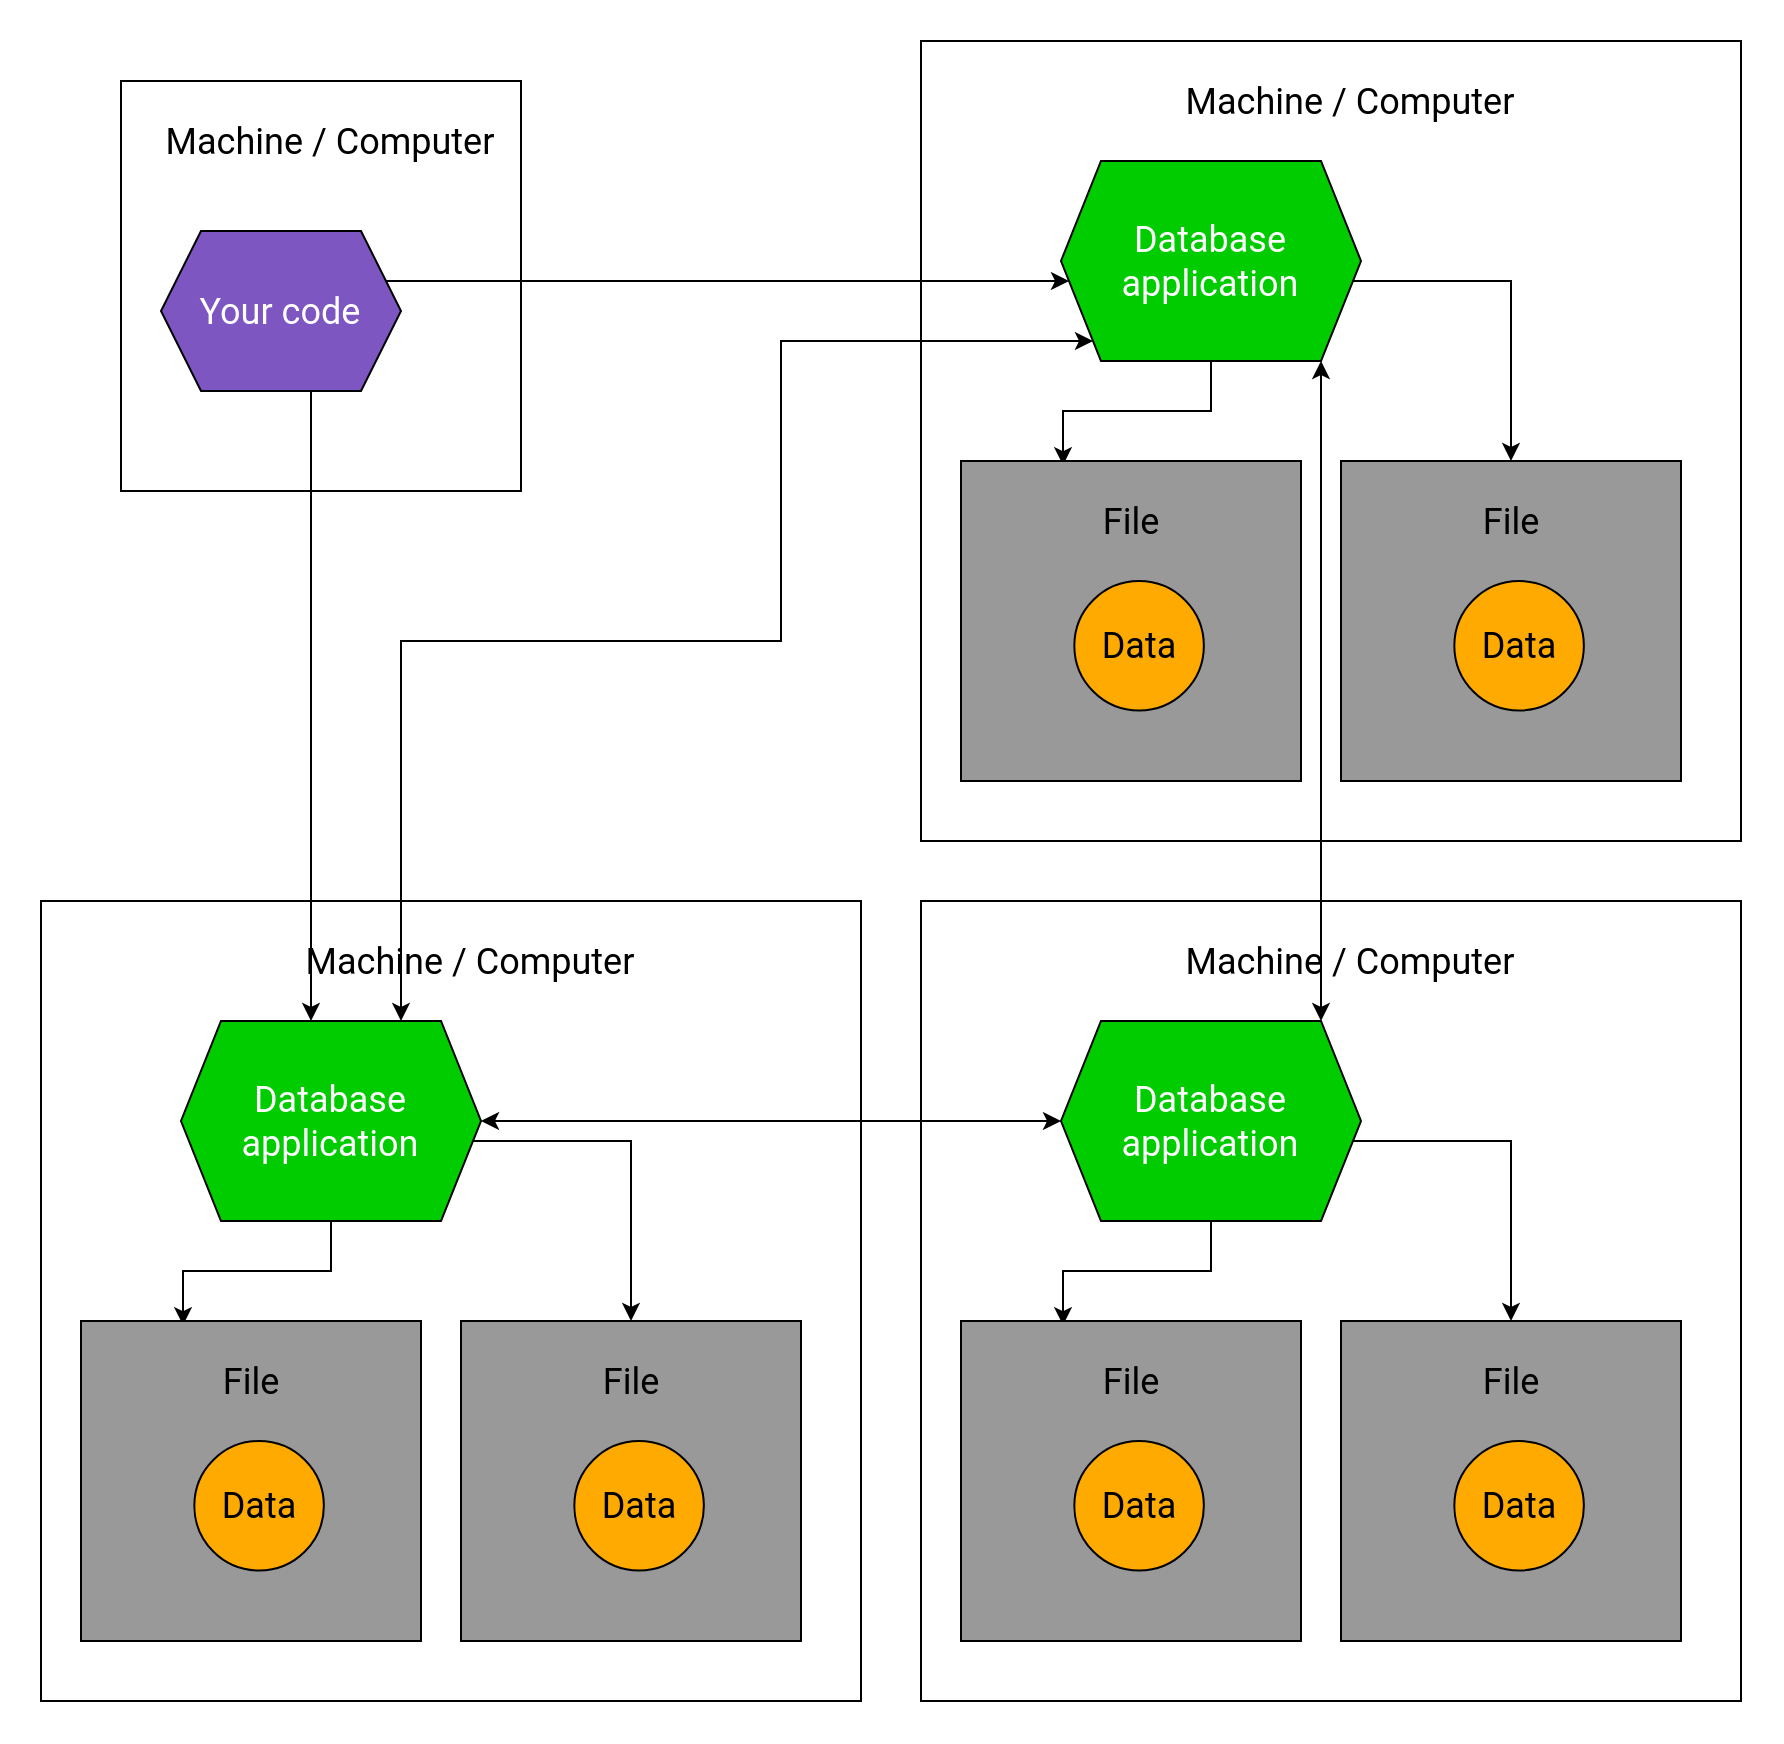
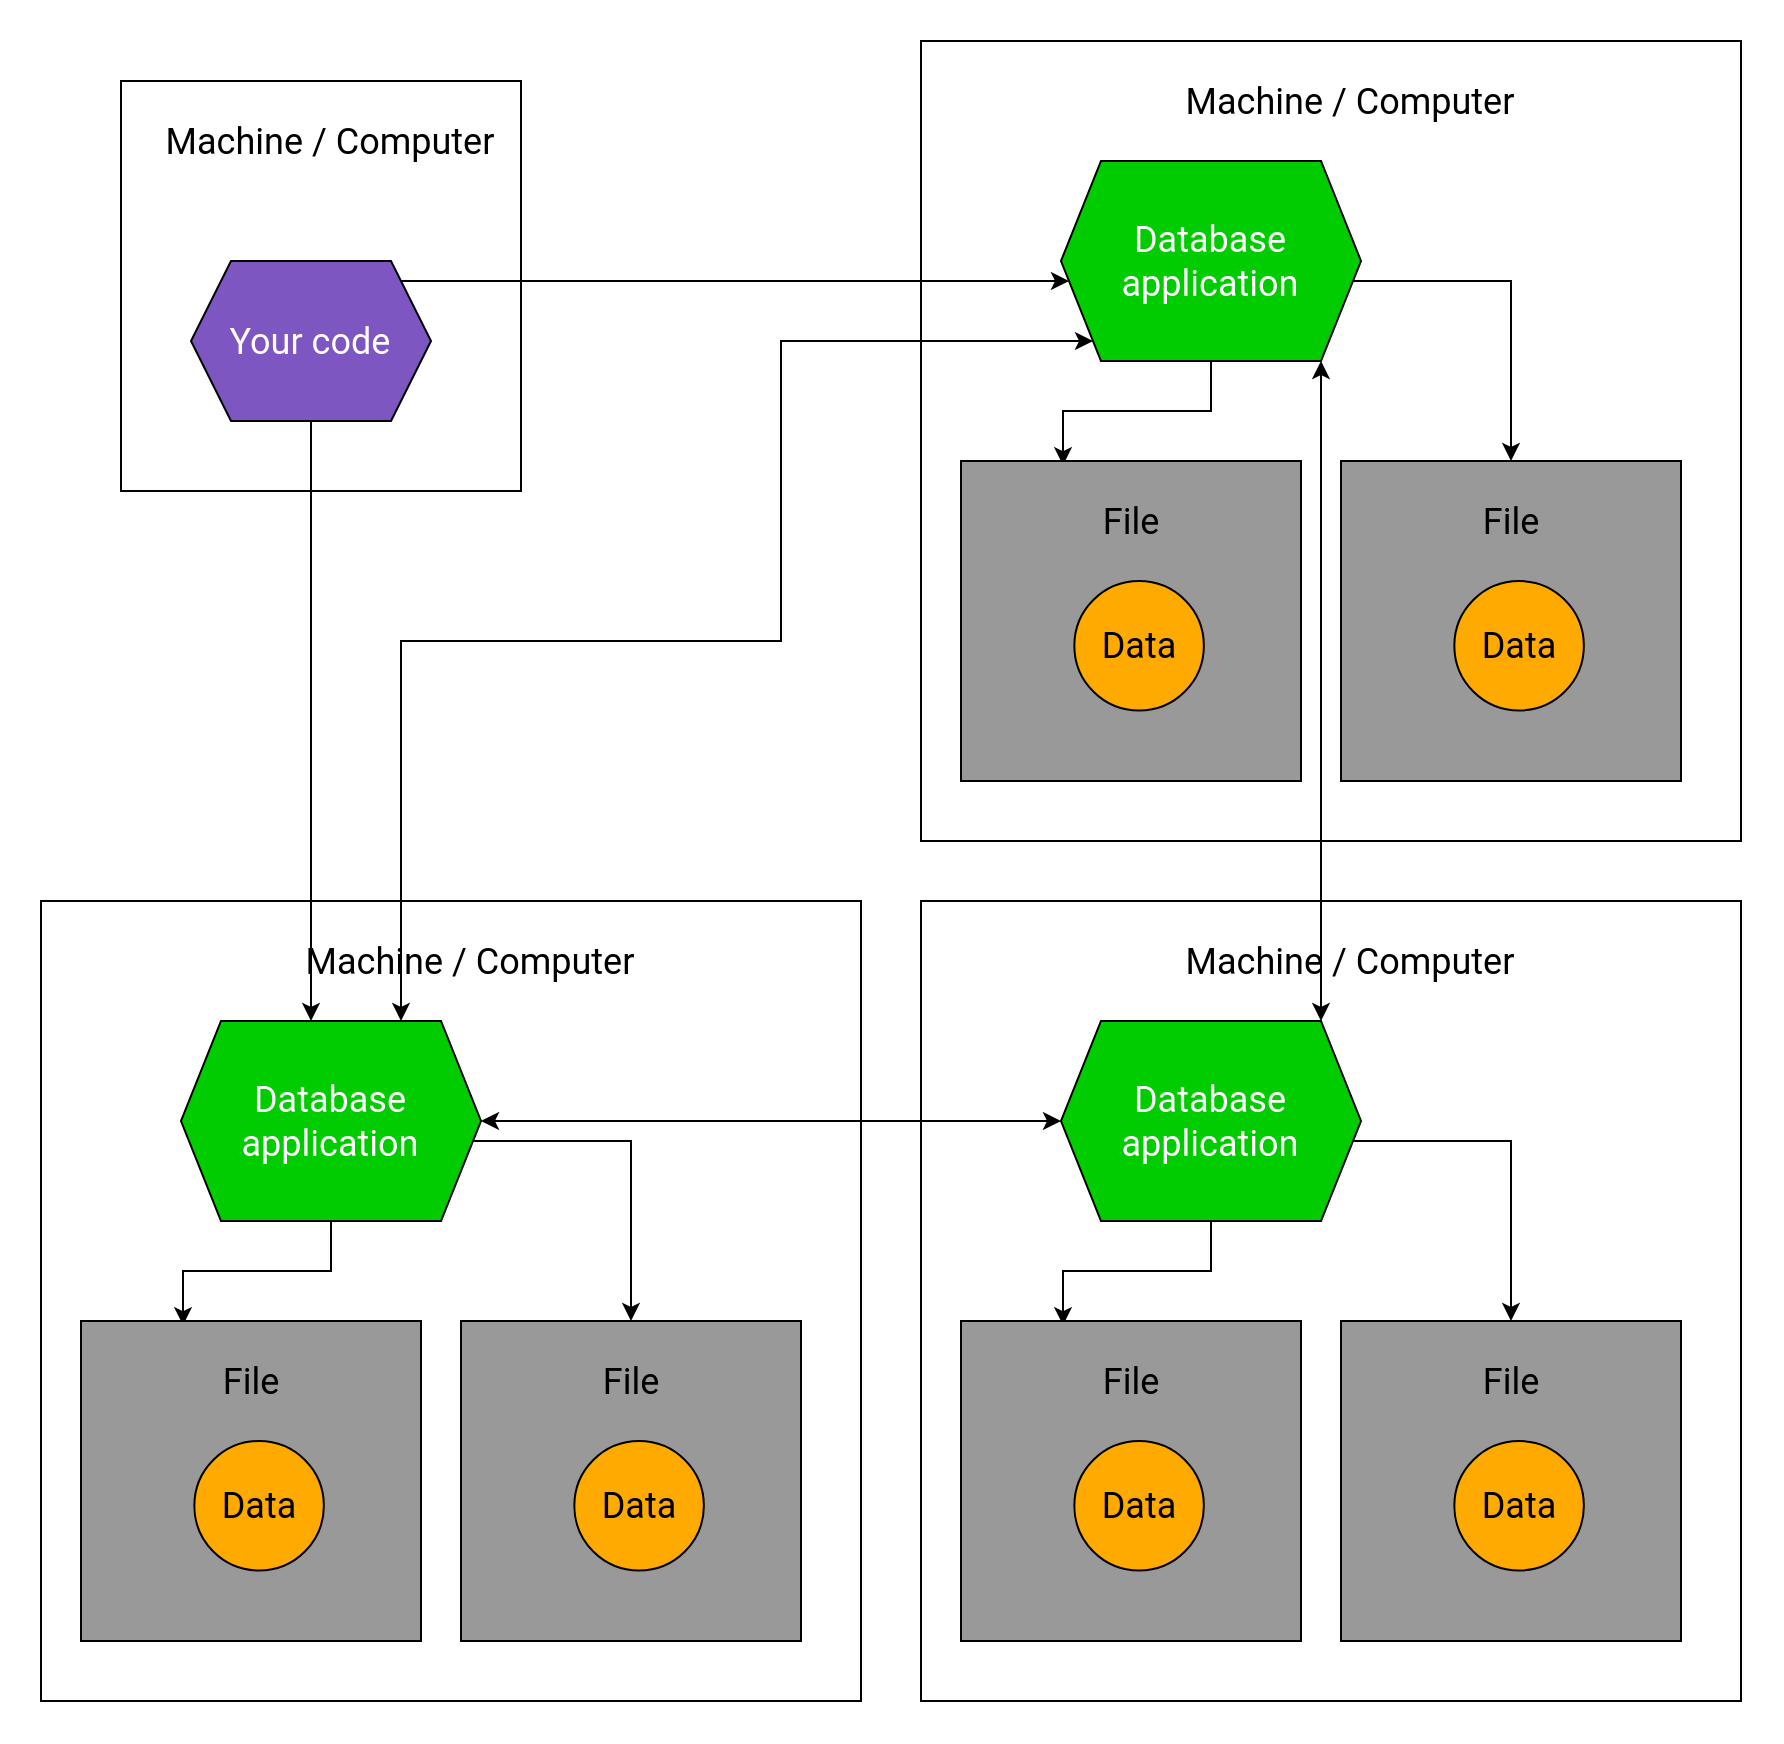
node "Your code": moved (281, 311) -> (311, 341)
